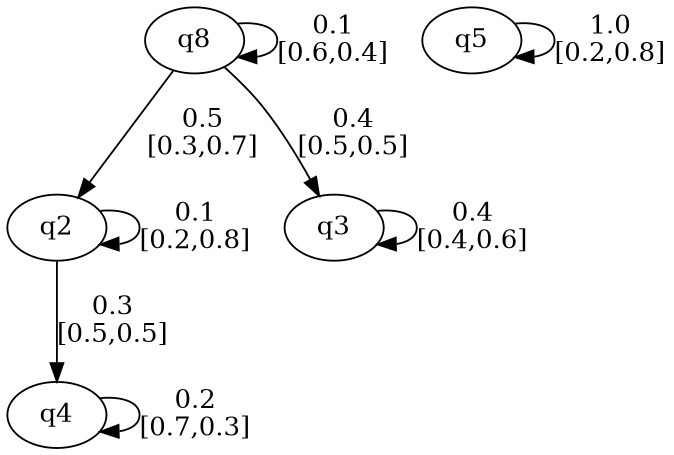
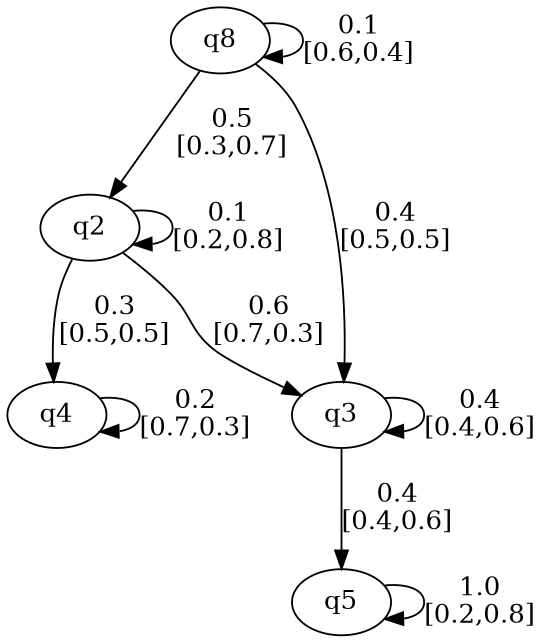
edge "q2" -> "q3": added, label "0.6 [0.7,0.3]"
edge "q3" -> "q5": added, label "0.4 [0.4,0.6]"
